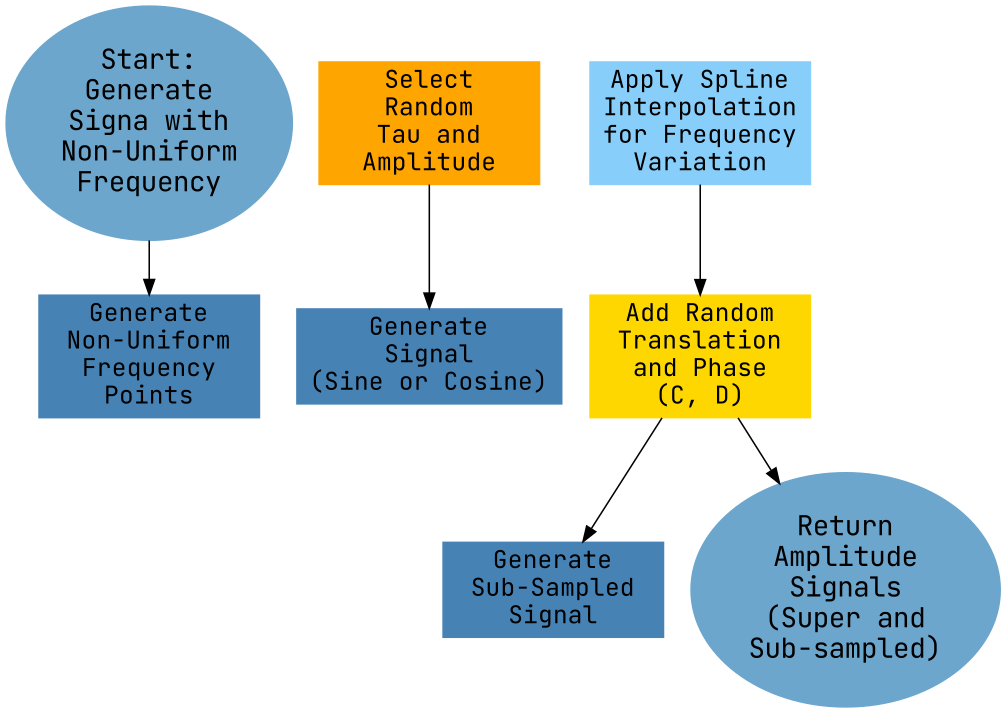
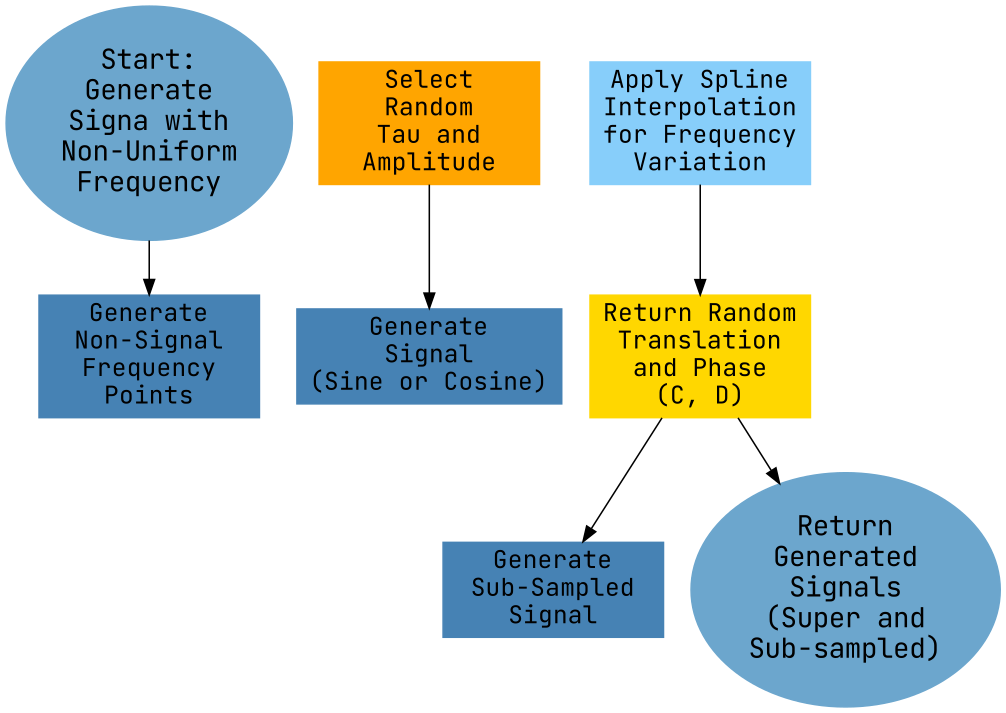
node "Generate Non-Uniform Frequency Points": label "Generate Non-Uniform Frequency Points" -> "Generate Non-Signal Frequency Points"
node "Add Random Translation and Phase (C, D)": label "Add Random Translation and Phase (C, D)" -> "Return Random Translation and Phase (C, D)"
node "Return Amplitude Signals (Super and Sub-sampled)": label "Return Amplitude Signals (Super and Sub-sampled)" -> "Return Generated Signals (Super and Sub-sampled)"
